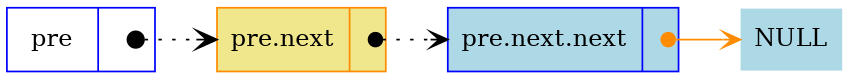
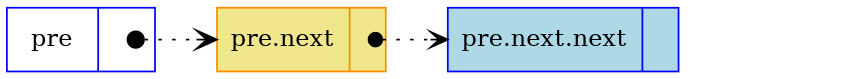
node "NULL": removed
